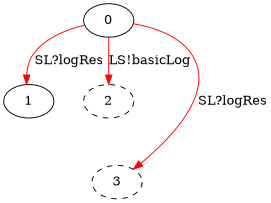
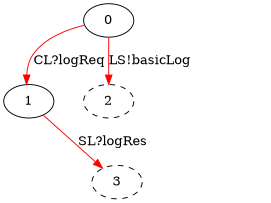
edge "0" -> "1": label "SL?logRes" -> "CL?logReq"
edge "0" -> "3": now "1" -> "3"
